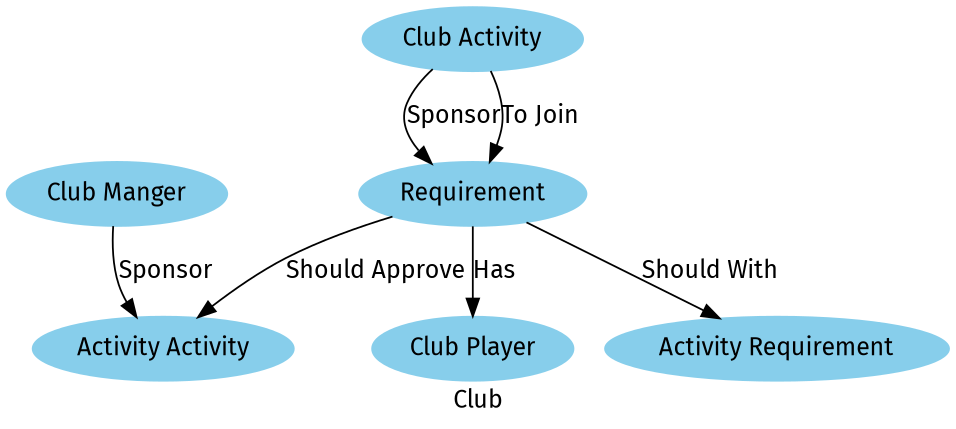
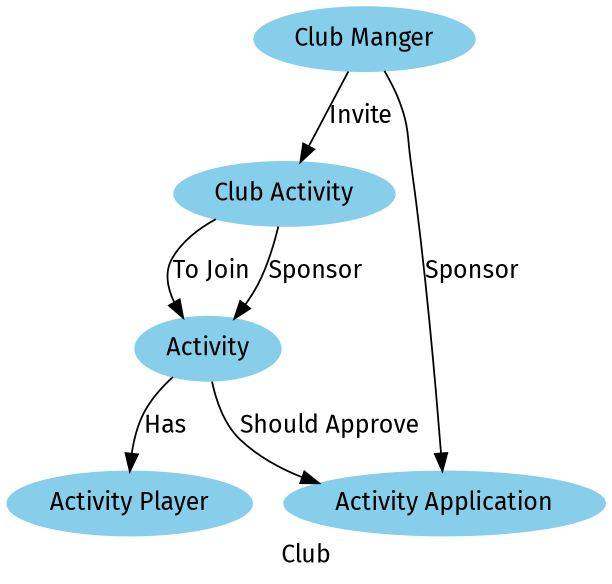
edge "Club Manger" -> "Club Activity": added, label "Invite"
node "Requirement": label "Requirement" -> "Activity"
node "Activity Activity": label "Activity Activity" -> "Activity Application"
node "Club Player": label "Club Player" -> "Activity Player"
node "Activity Requirement": removed
